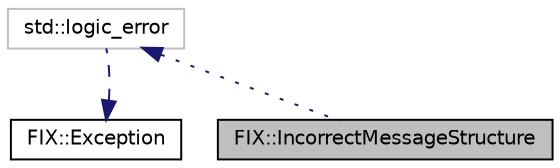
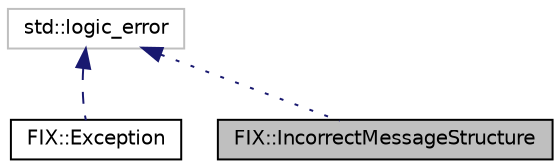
edge "std::logic_error" -> "FIX::Exception": reversed
